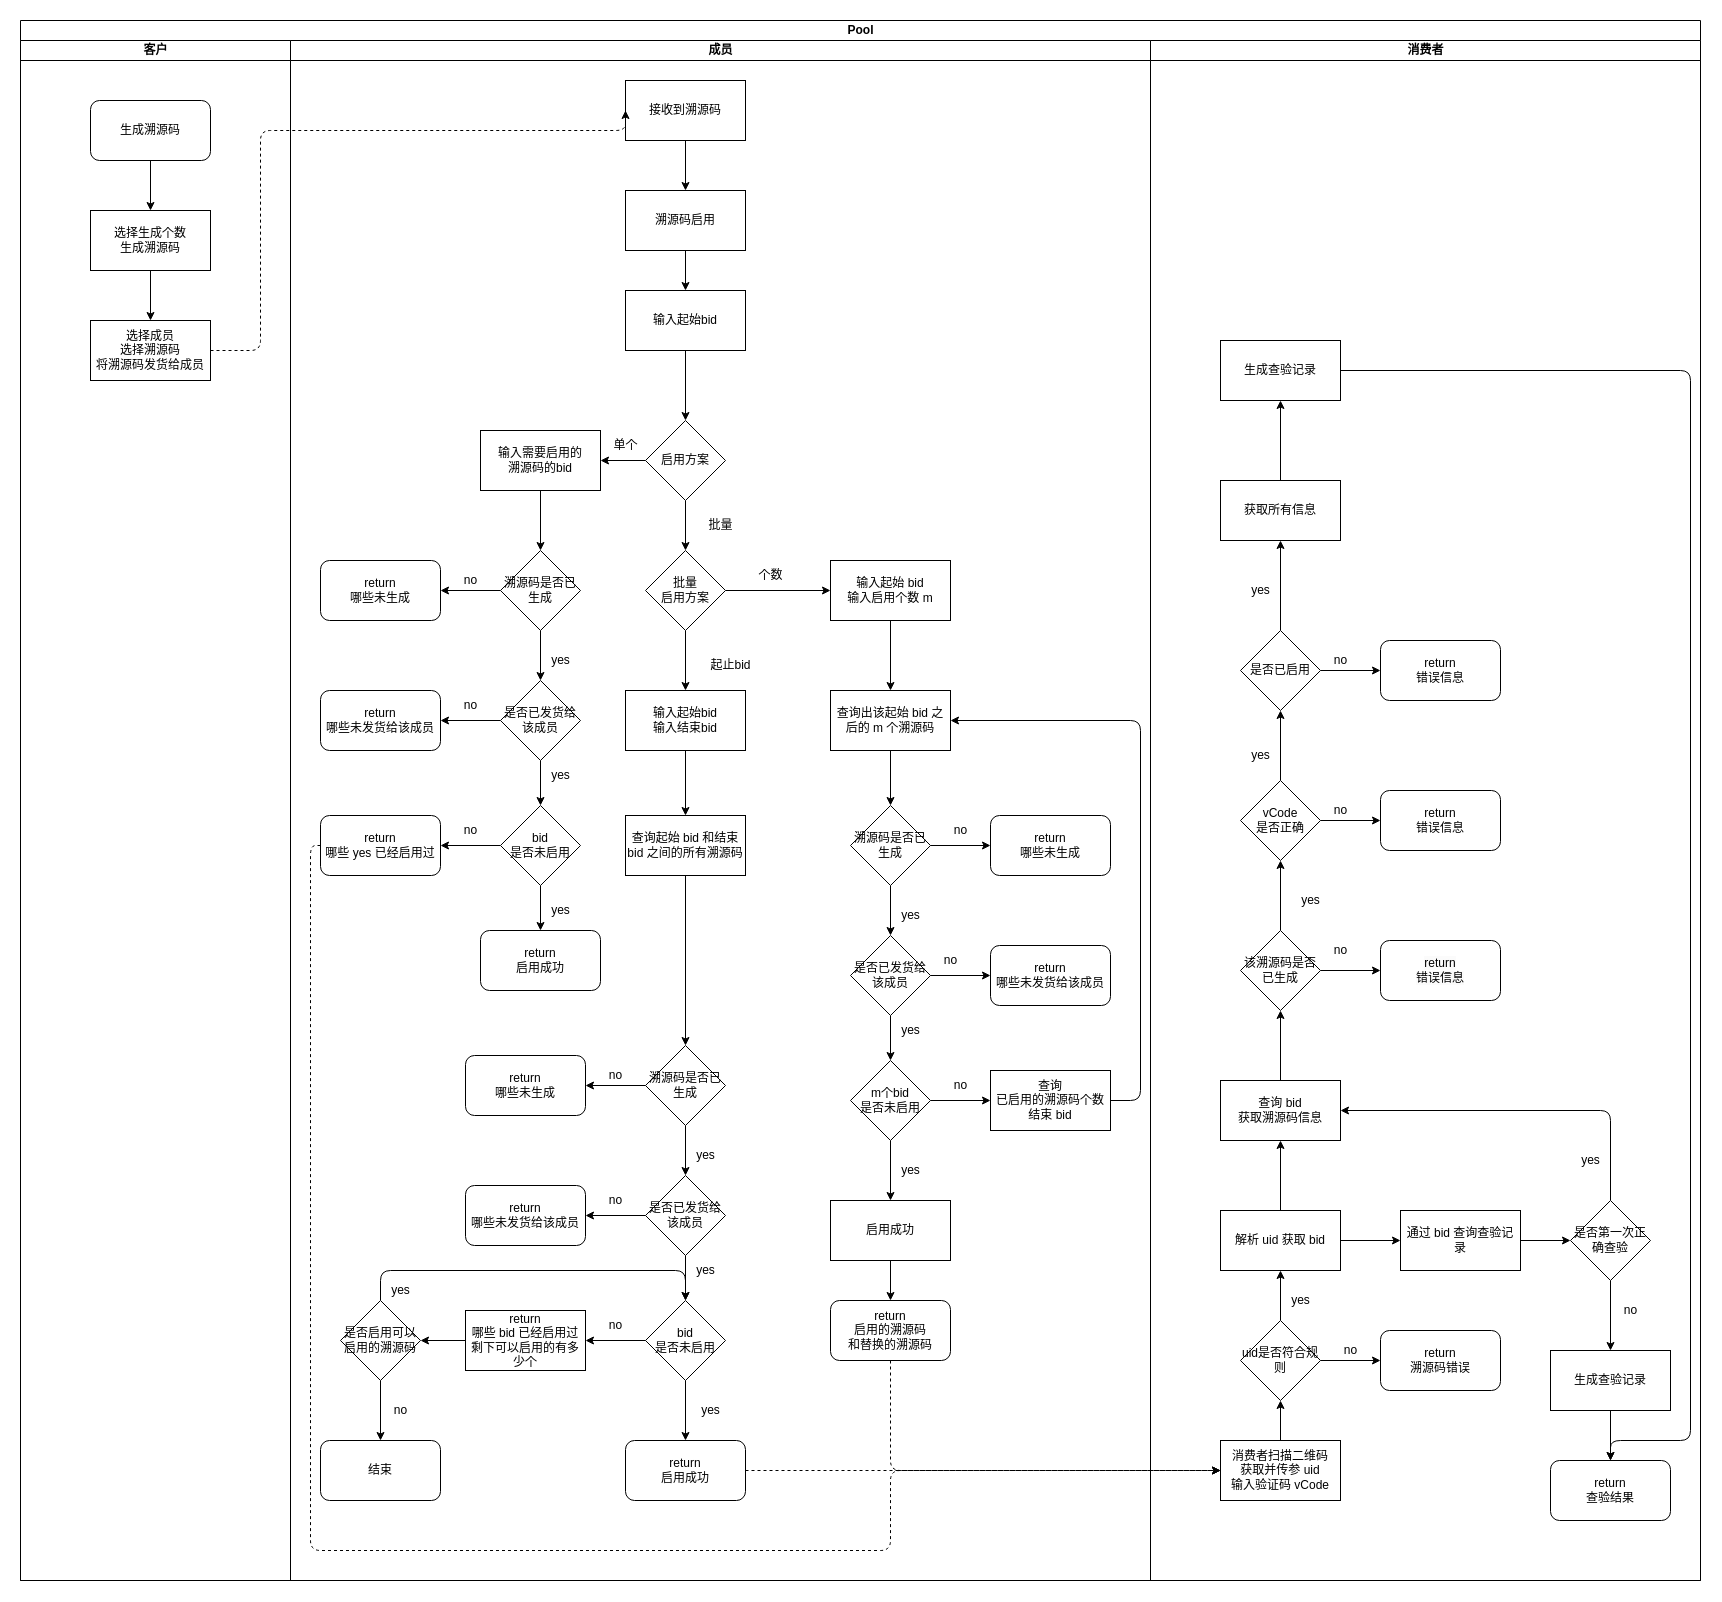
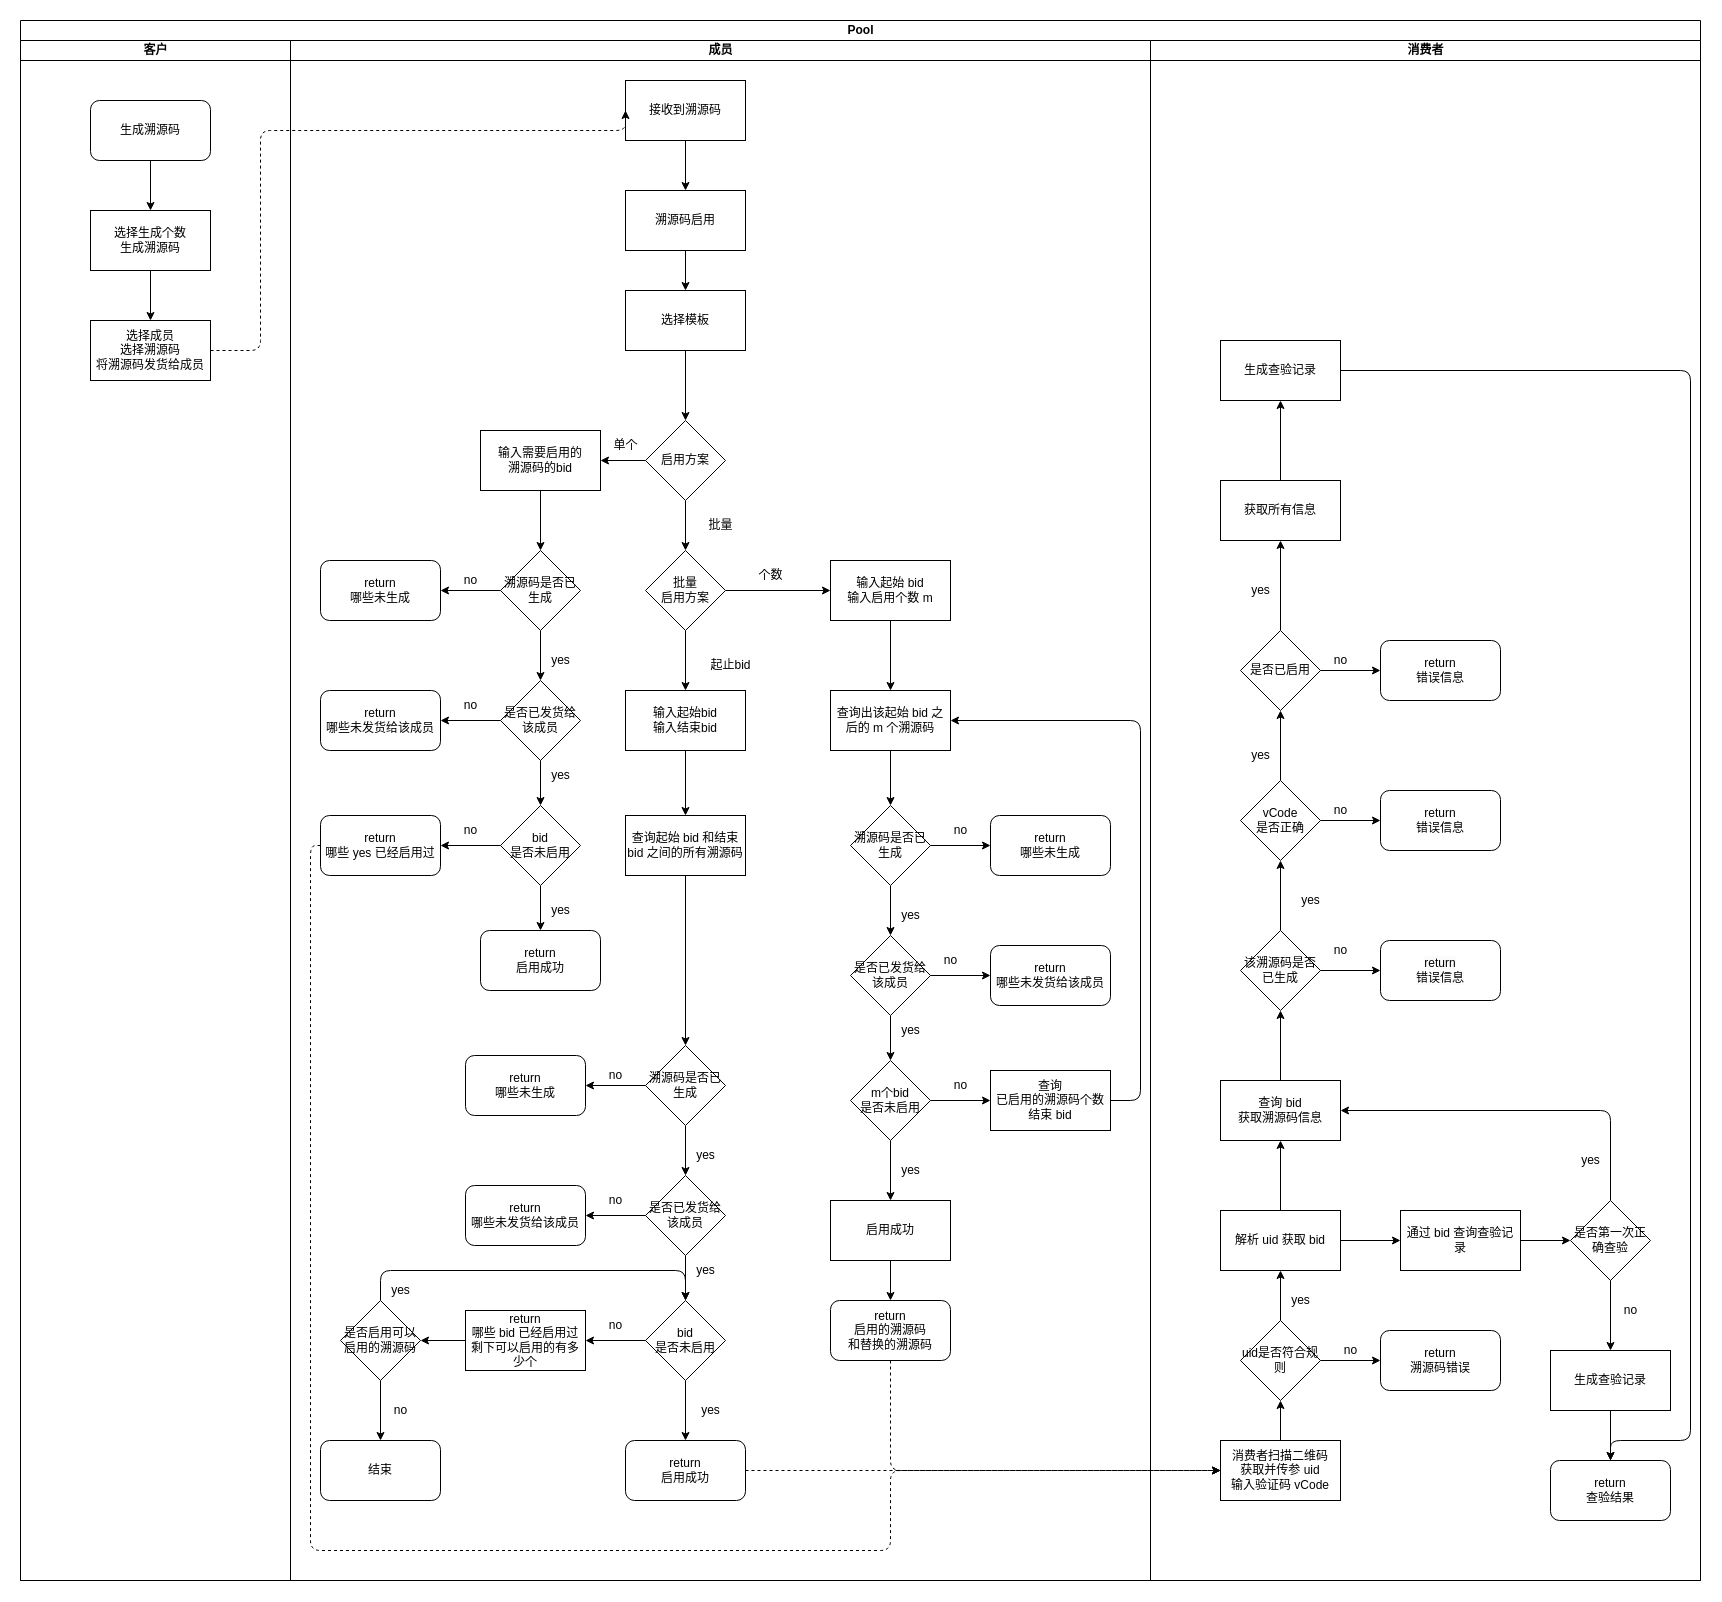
node "输入起始bid": label "输入起始bid" -> "选择模板"
